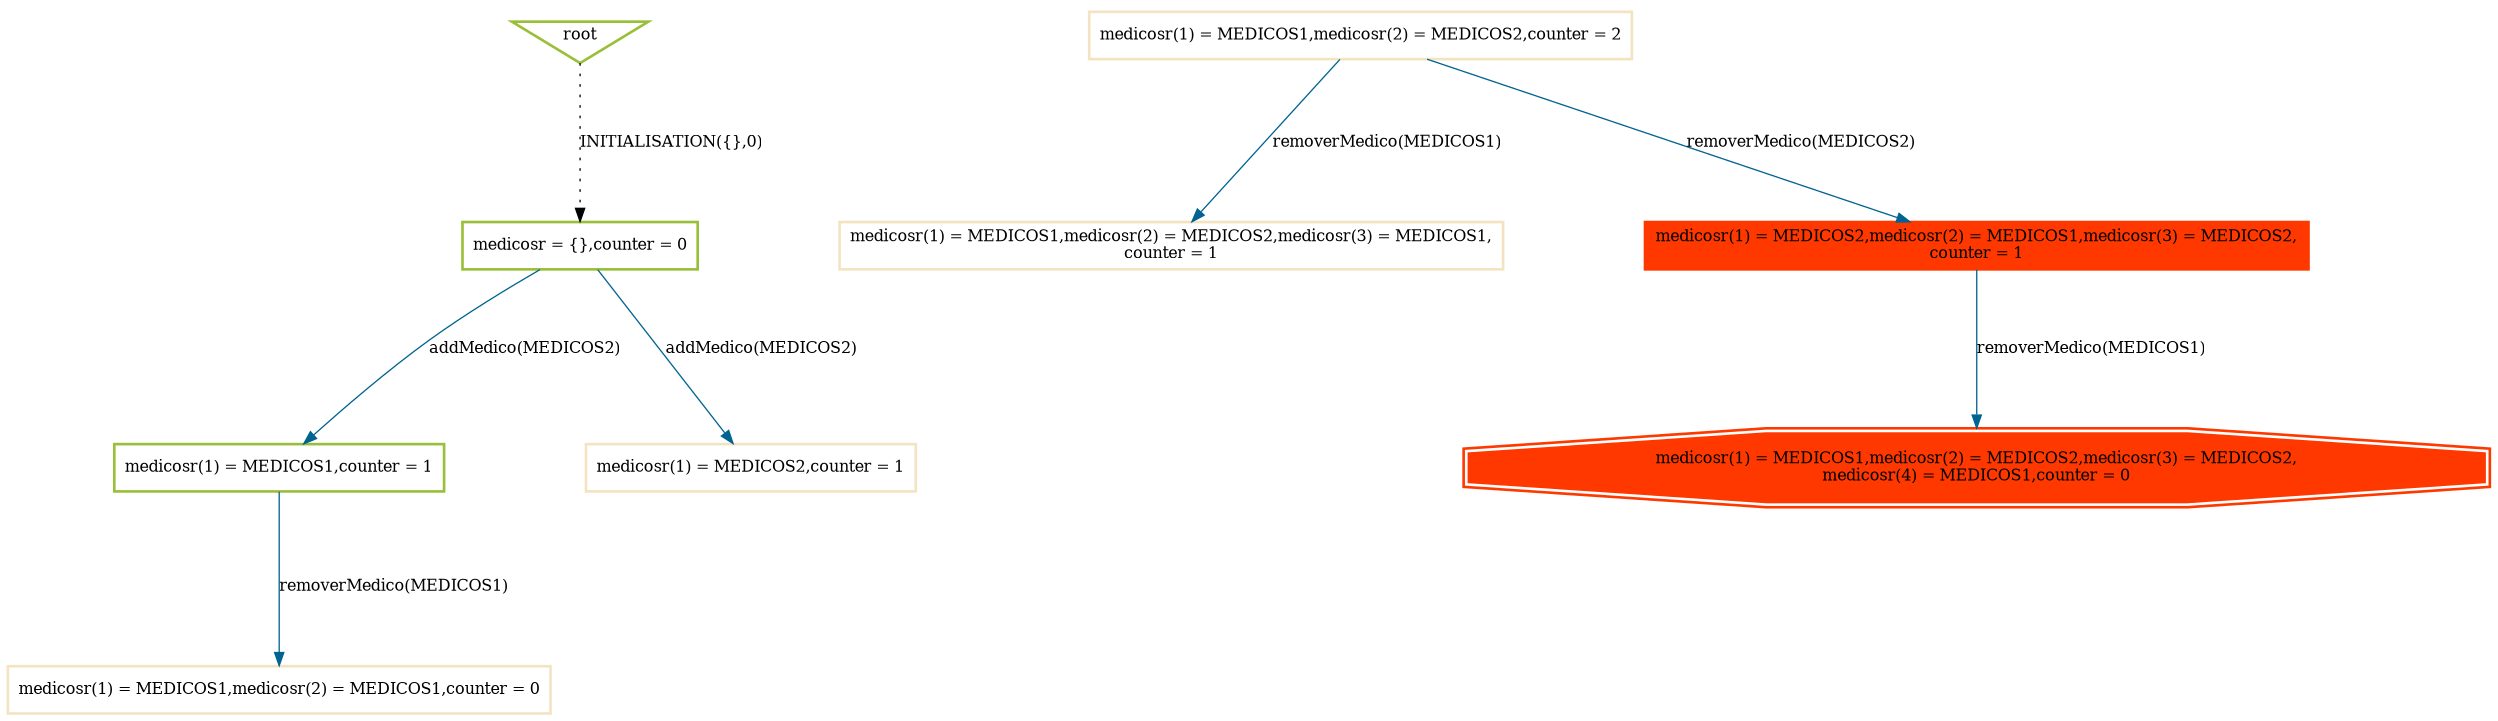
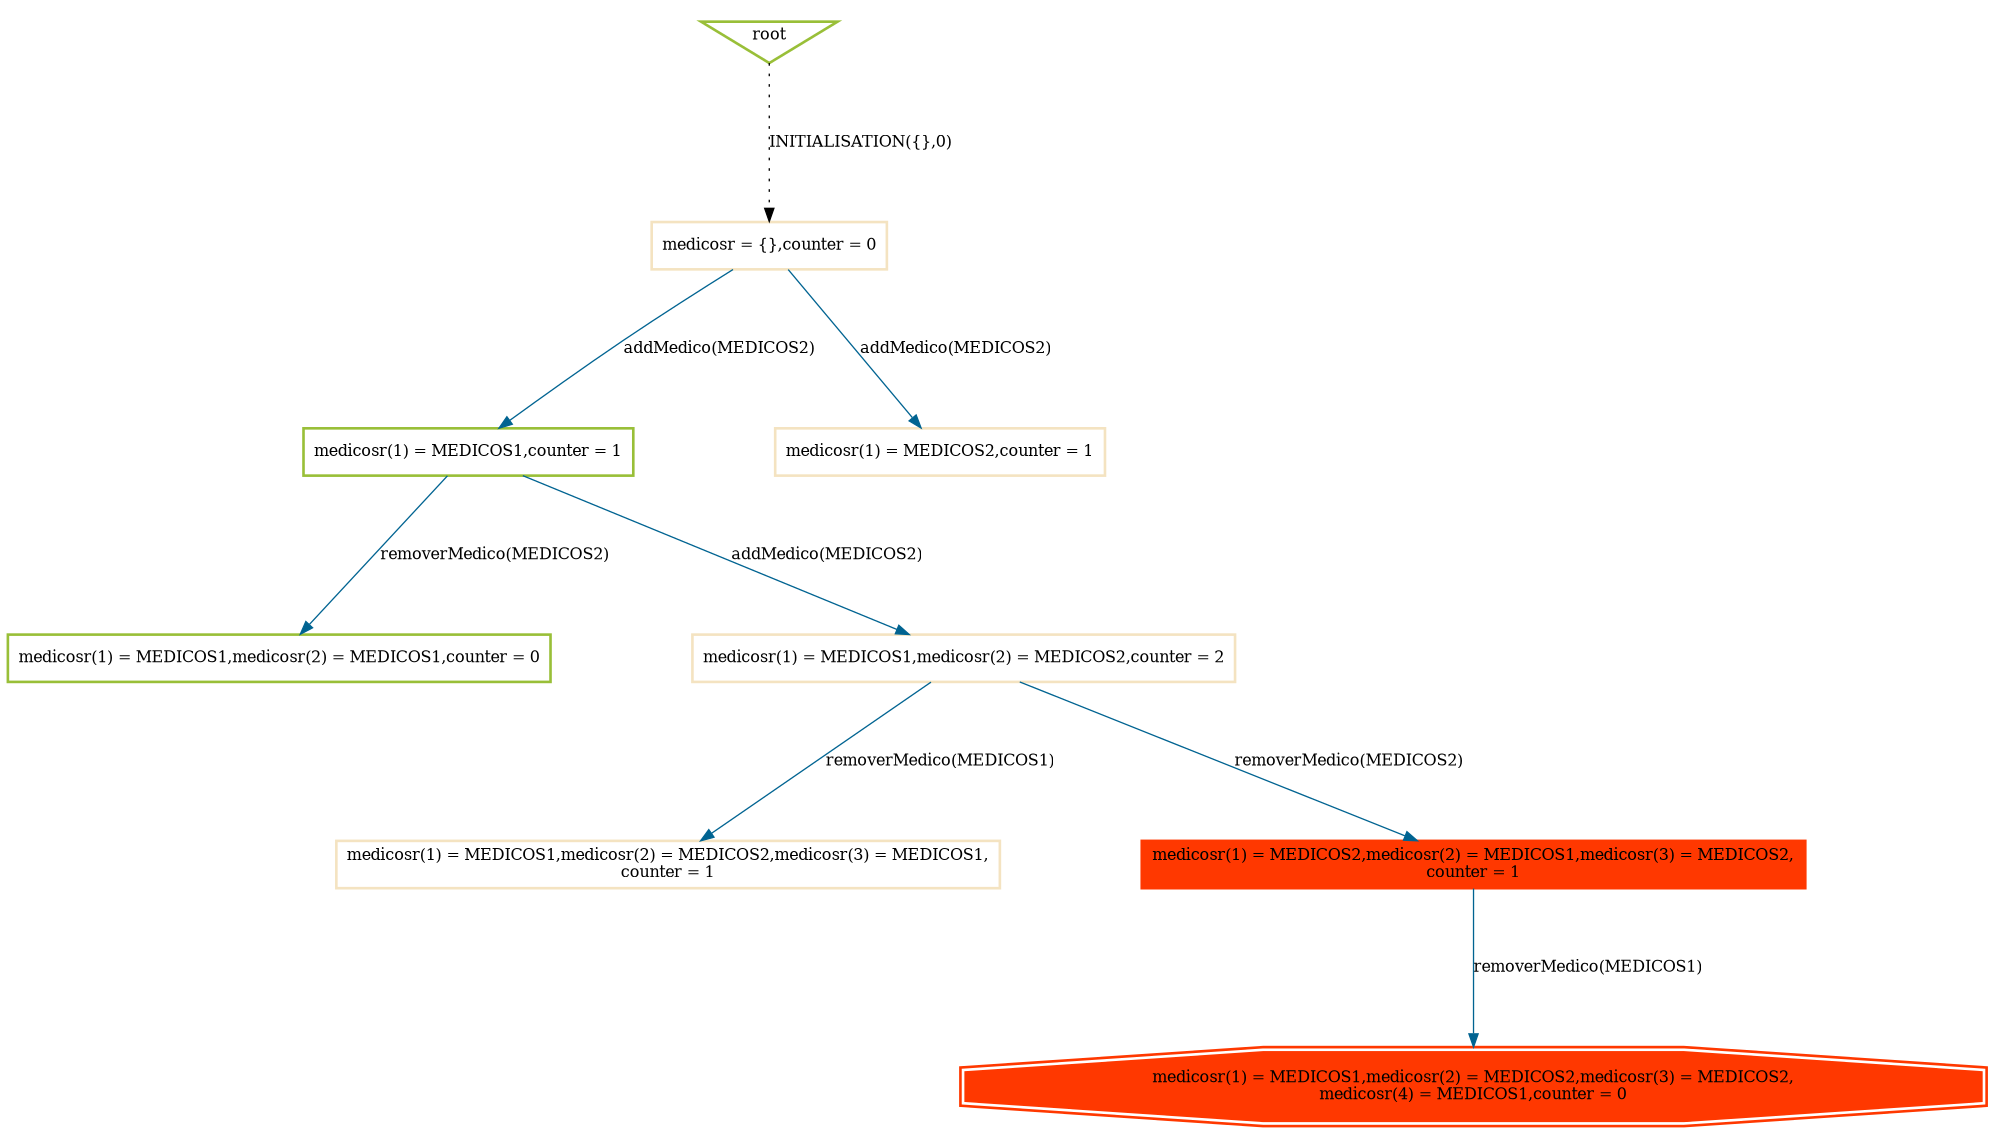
node "medicosr = {},counter = 0": color #99bf38 -> #f4e3c1
edge "medicosr(1) = MEDICOS1,counter = 1" -> "medicosr(1) = MEDICOS1,medicosr(2) = MEDICOS2,counter = 2": added, label "addMedico(MEDICOS2)"
edge "medicosr(1) = MEDICOS1,counter = 1" -> "medicosr(1) = MEDICOS1,medicosr(2) = MEDICOS1,counter = 0": label "removerMedico(MEDICOS1)" -> "removerMedico(MEDICOS2)"
node "medicosr(1) = MEDICOS1,medicosr(2) = MEDICOS1,counter = 0": color #f4e3c1 -> #99bf38
